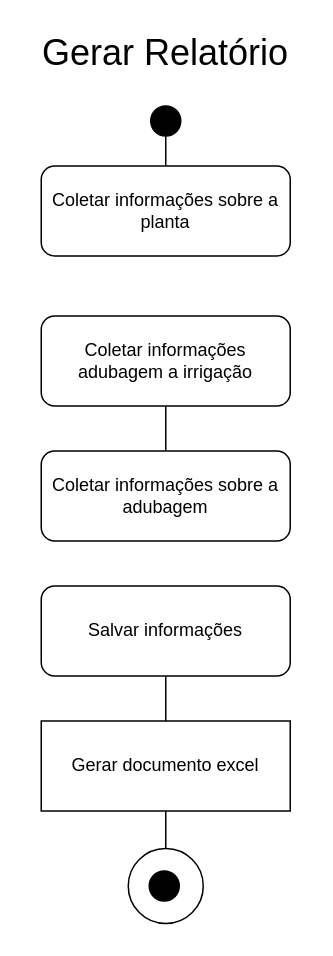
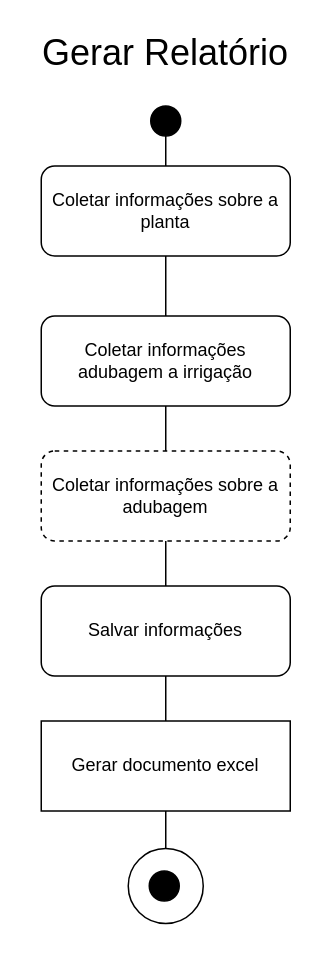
edge "Coletar informações sobre a planta" -- "Coletar informações adubagem a irrigação": added
node "Coletar informações sobre a adubagem": style solid -> dashed
edge "Coletar informações sobre a adubagem" -- "Salvar informações": added
